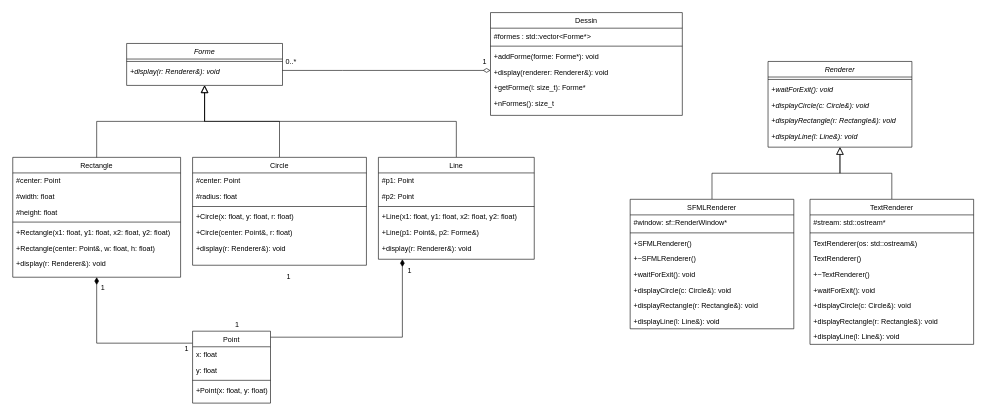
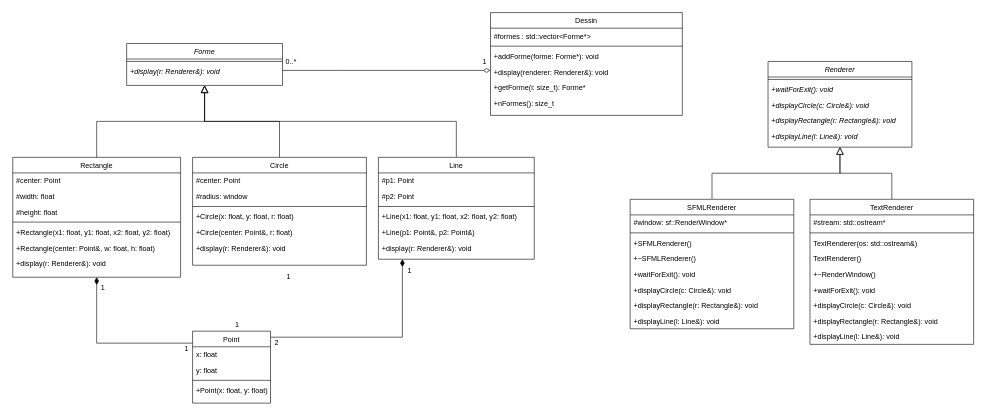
node "#radius: float": label "#radius: float" -> "#radius: window"
node "+Line(p1: Point&, p2: Forme&)": label "+Line(p1: Point&, p2: Forme&)" -> "+Line(p1: Point&, p2: Point&)"
node "+~TextRenderer()": label "+~TextRenderer()" -> "+~RenderWindow()"
node "2": added
